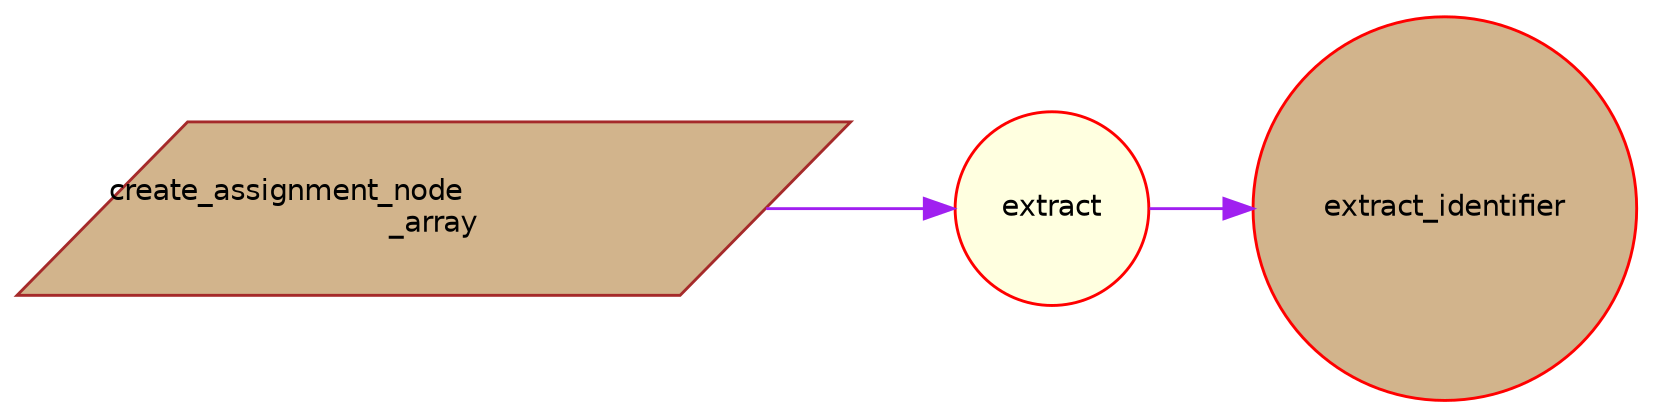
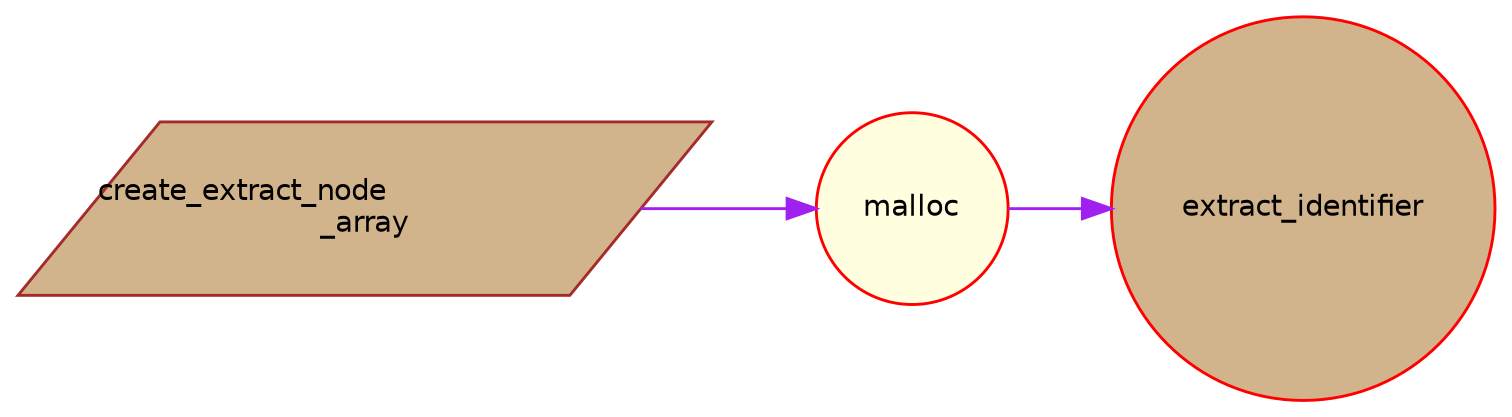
node "create_assignment_node _array": label "create_assignment_node _array" -> "create_extract_node _array"
node "extract": label "extract" -> "malloc"
